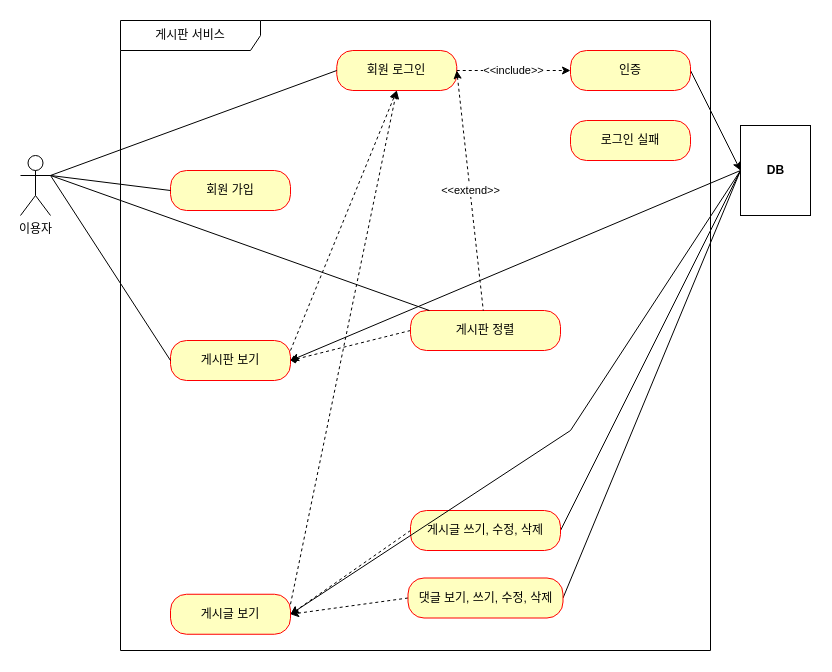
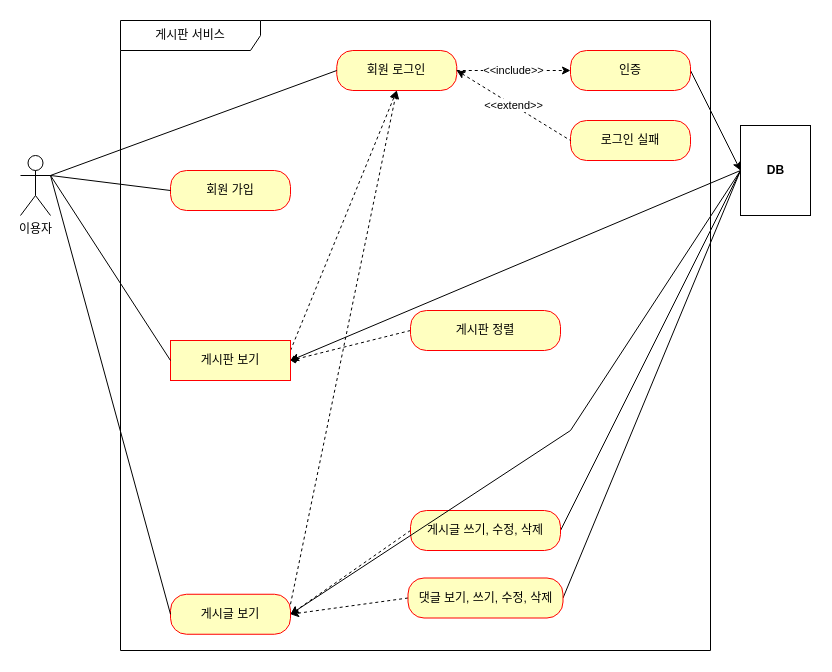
edge "게시판 정렬" -> "회원 로그인": now "로그인 실패" -> "회원 로그인"
edge "이용자" -- "게시판 정렬": now "이용자" -- "게시글 보기"
node "게시판 보기": shape rounded rectangle -> rectangle
